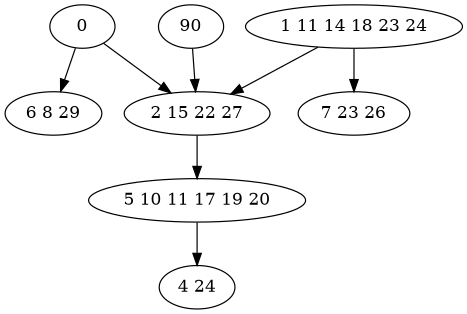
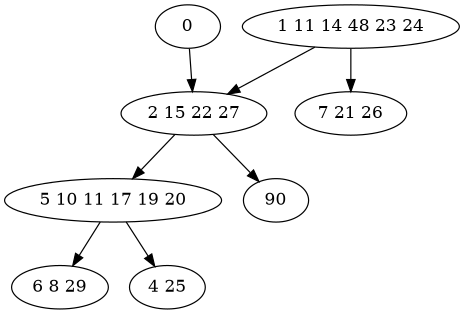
node "1 11 14 18 23 24": label "1 11 14 18 23 24" -> "1 11 14 48 23 24"
edge "0" -> "6 8 29": now "5 10 11 17 19 20" -> "6 8 29"
edge "90" -> "2 15 22 27": reversed
node "7 23 26": label "7 23 26" -> "7 21 26"
node "4 24": label "4 24" -> "4 25"
